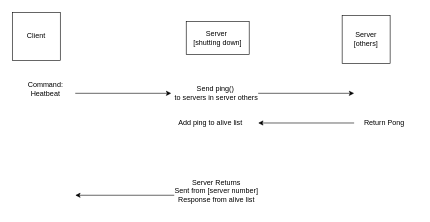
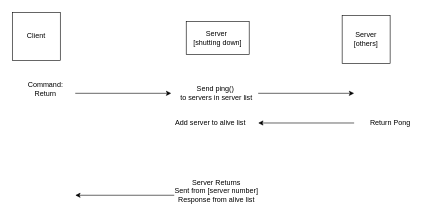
node "Command: Heatbeat": label "Command: Heatbeat" -> "Command: Return"
node "Send ping() to servers in server others": label "Send ping() to servers in server others" -> "Send ping() to servers in server list"
node "Add ping to alive list": label "Add ping to alive list" -> "Add server to alive list"
node "Return Pong": moved (384, 123) -> (390, 123)
